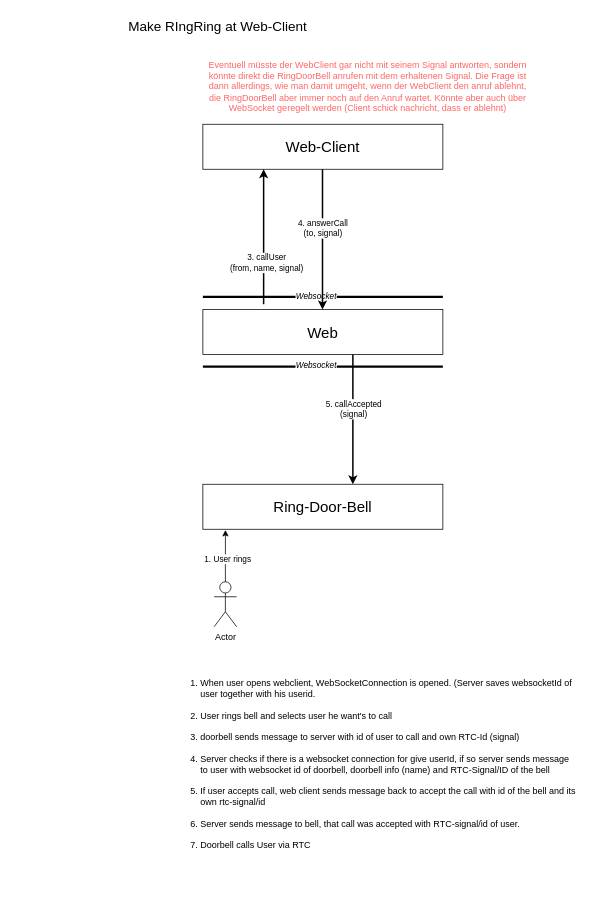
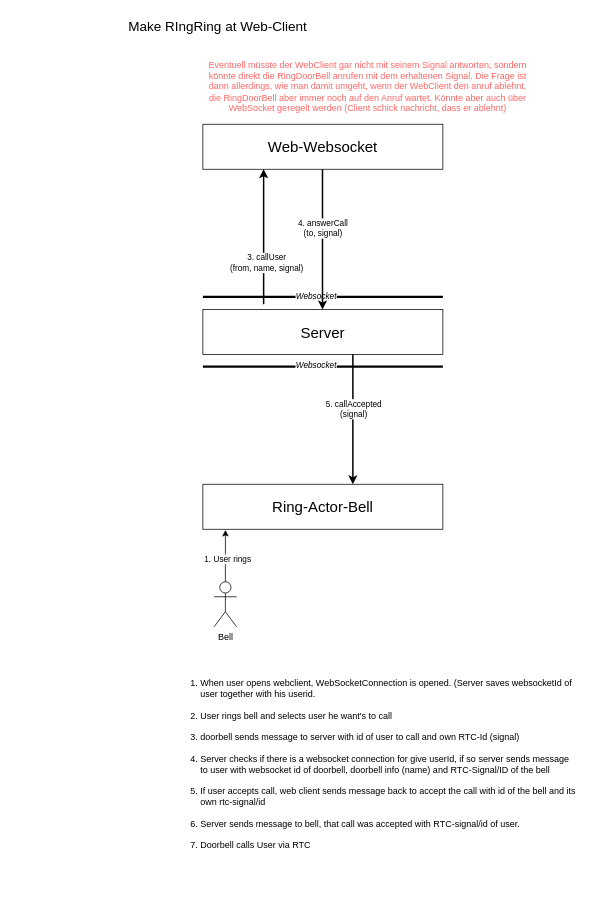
node "Web-Client": label "Web-Client" -> "Web-Websocket"
node "Web": label "Web" -> "Server"
node "Ring-Door-Bell": label "Ring-Door-Bell" -> "Ring-Actor-Bell"
node "Actor": label "Actor" -> "Bell"
